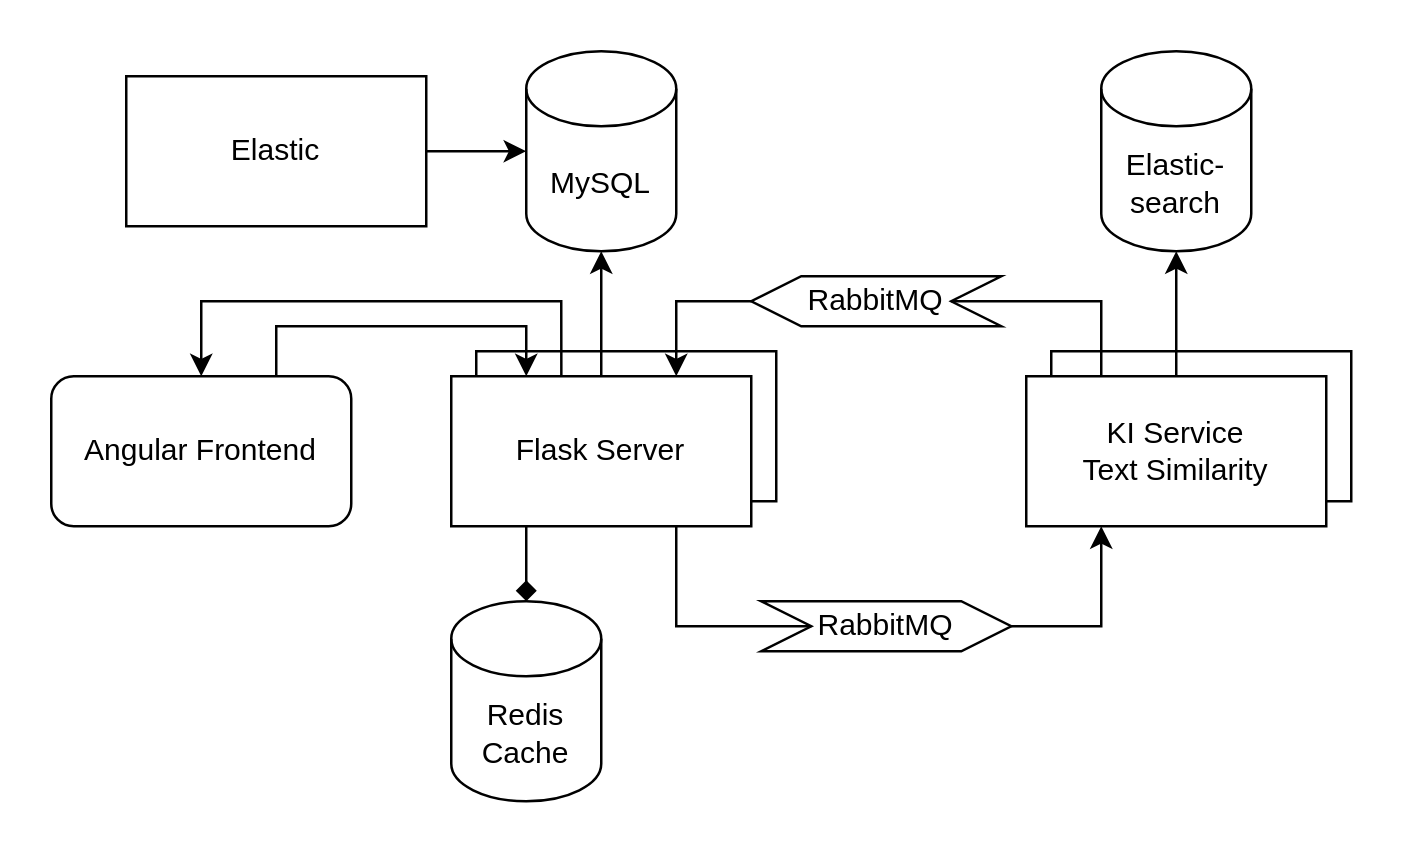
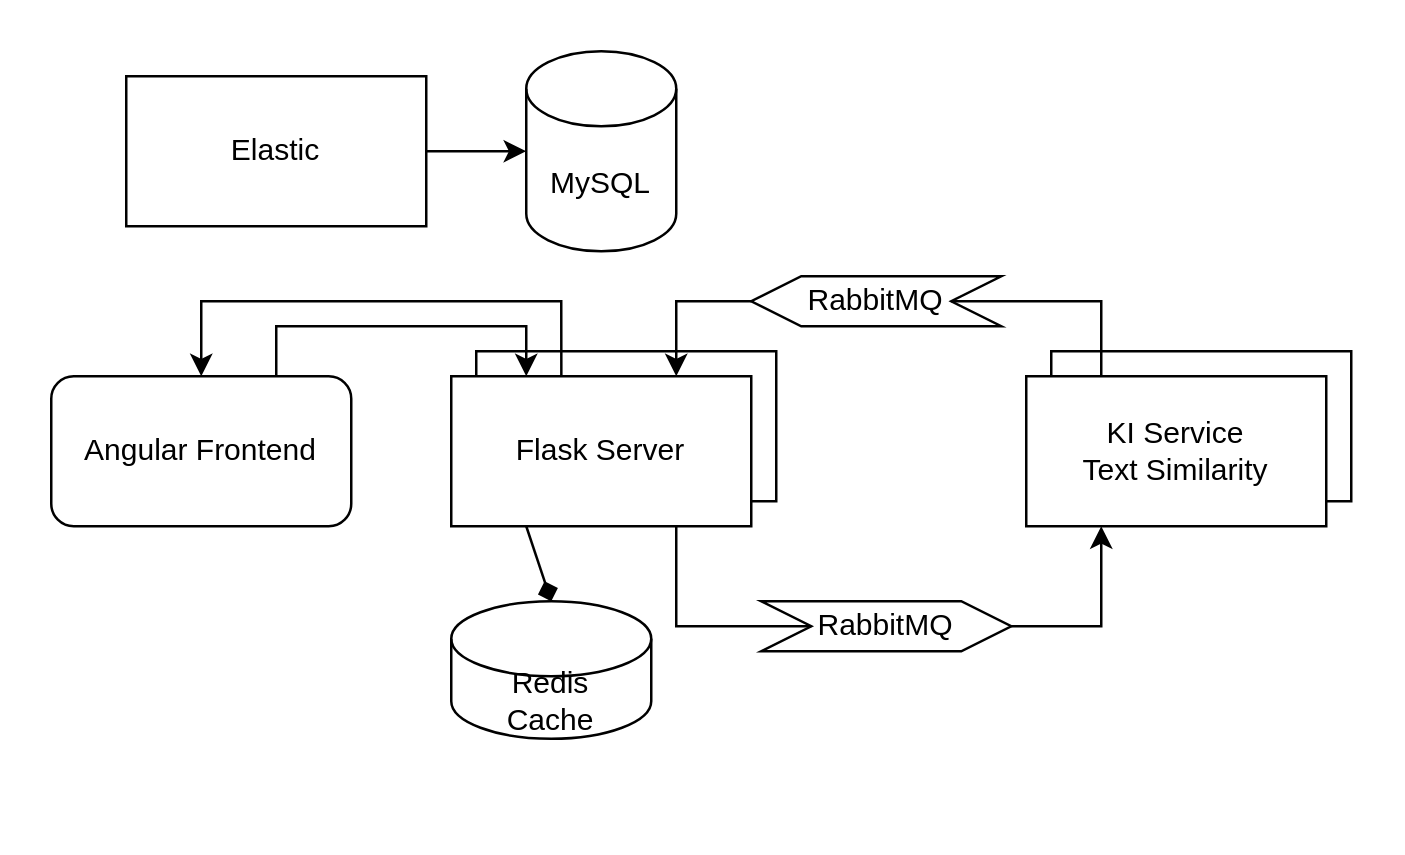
node "Elastic- search": removed
edge "Flask Server" -> "MySQL": removed
edge "KI Service Text Similarity" -> "Elastic- search": removed
node "Redis Cache": size 150x200 -> 200x138
